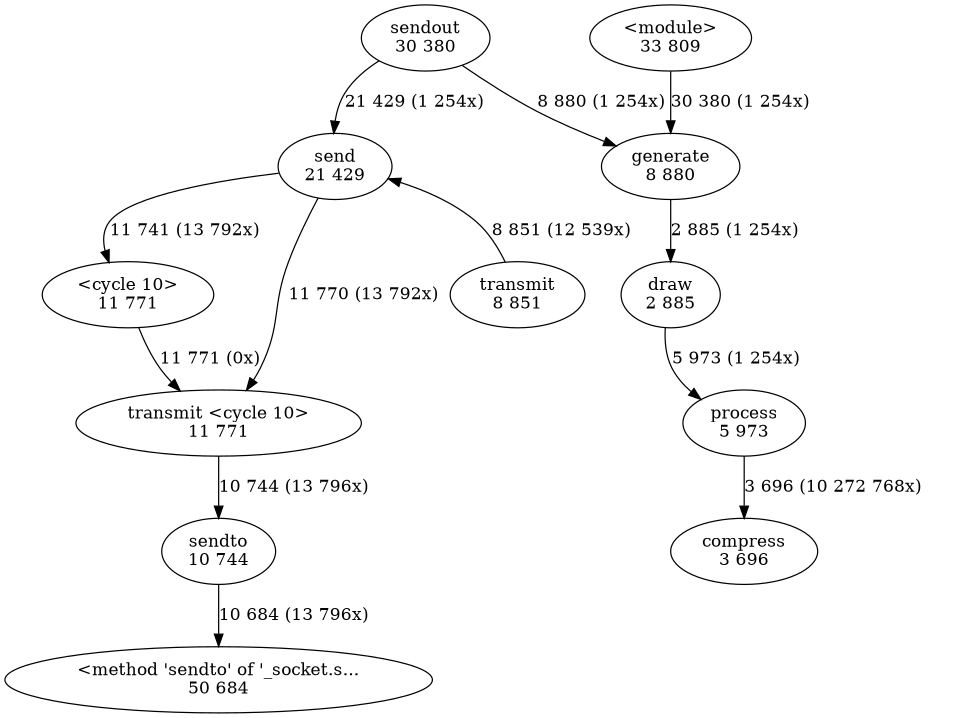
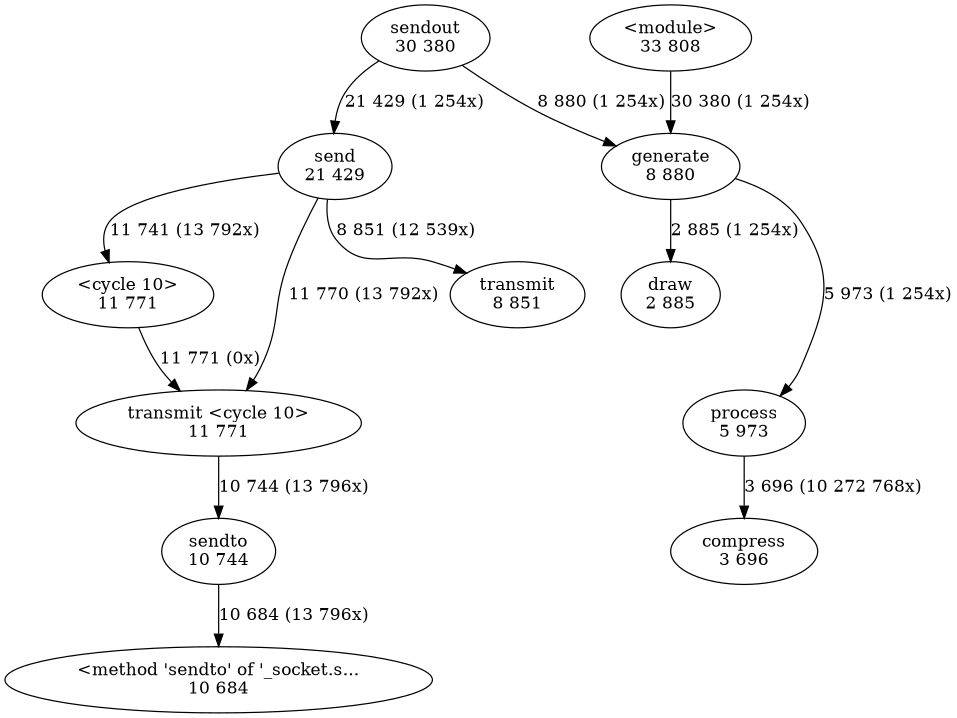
node "<module> 33 809": label "<module> 33 809" -> "<module> 33 808"
edge "transmit 8 851" -> "send 21 429": reversed
edge "draw 2 885" -> "process 5 973": now "generate 8 880" -> "process 5 973"
node "<method 'sendto' of '_socket.s... 50 684": label "<method 'sendto' of '_socket.s... 50 684" -> "<method 'sendto' of '_socket.s... 10 684"
